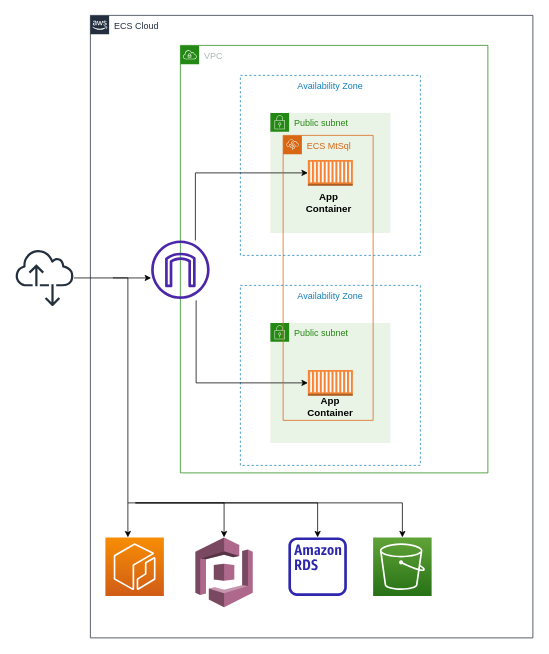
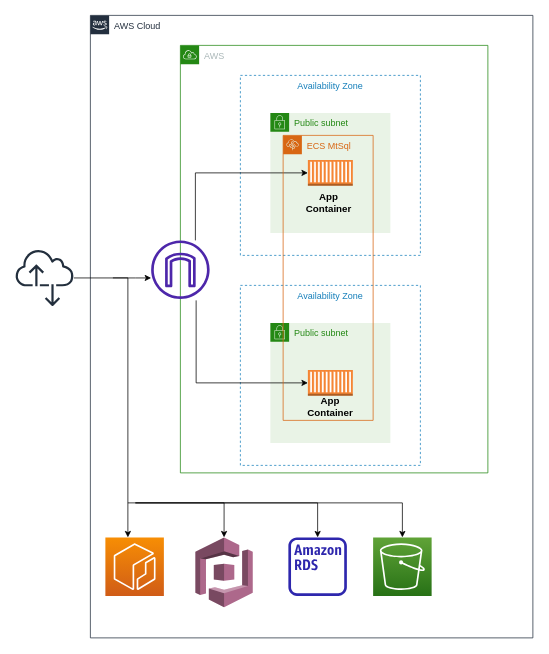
node "ECS Cloud": label "ECS Cloud" -> "AWS Cloud"
node "VPC": label "VPC" -> "AWS"
